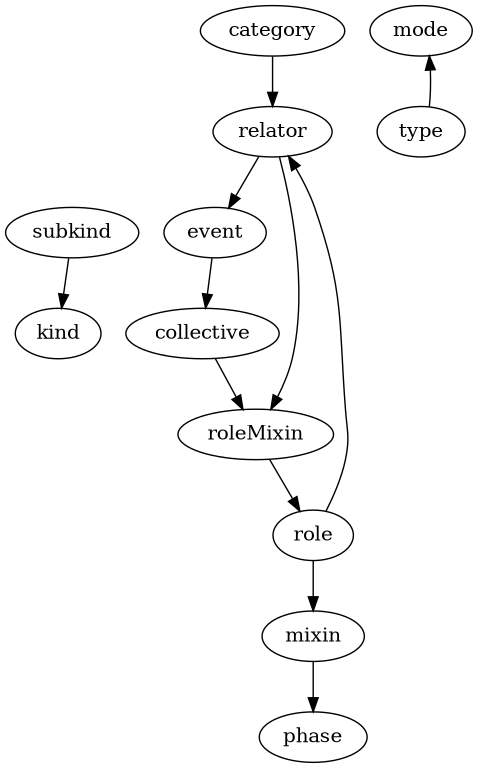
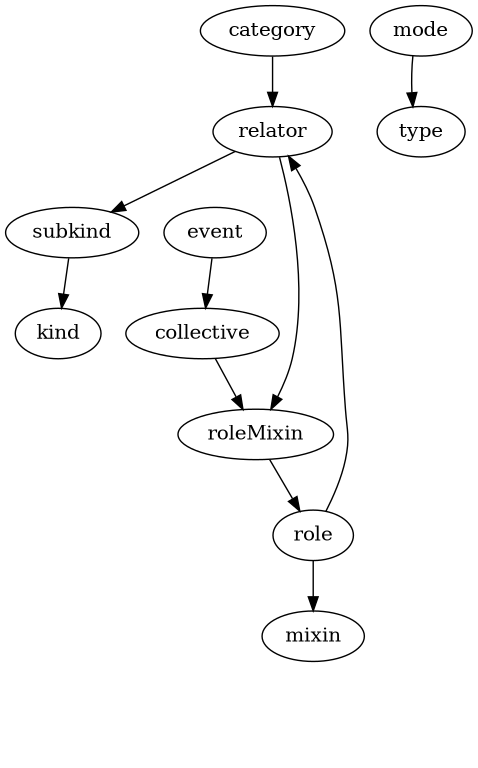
edge "type" -> "mode": reversed
edge "relator" -> "event": now "relator" -> "subkind"
node "phase": removed
